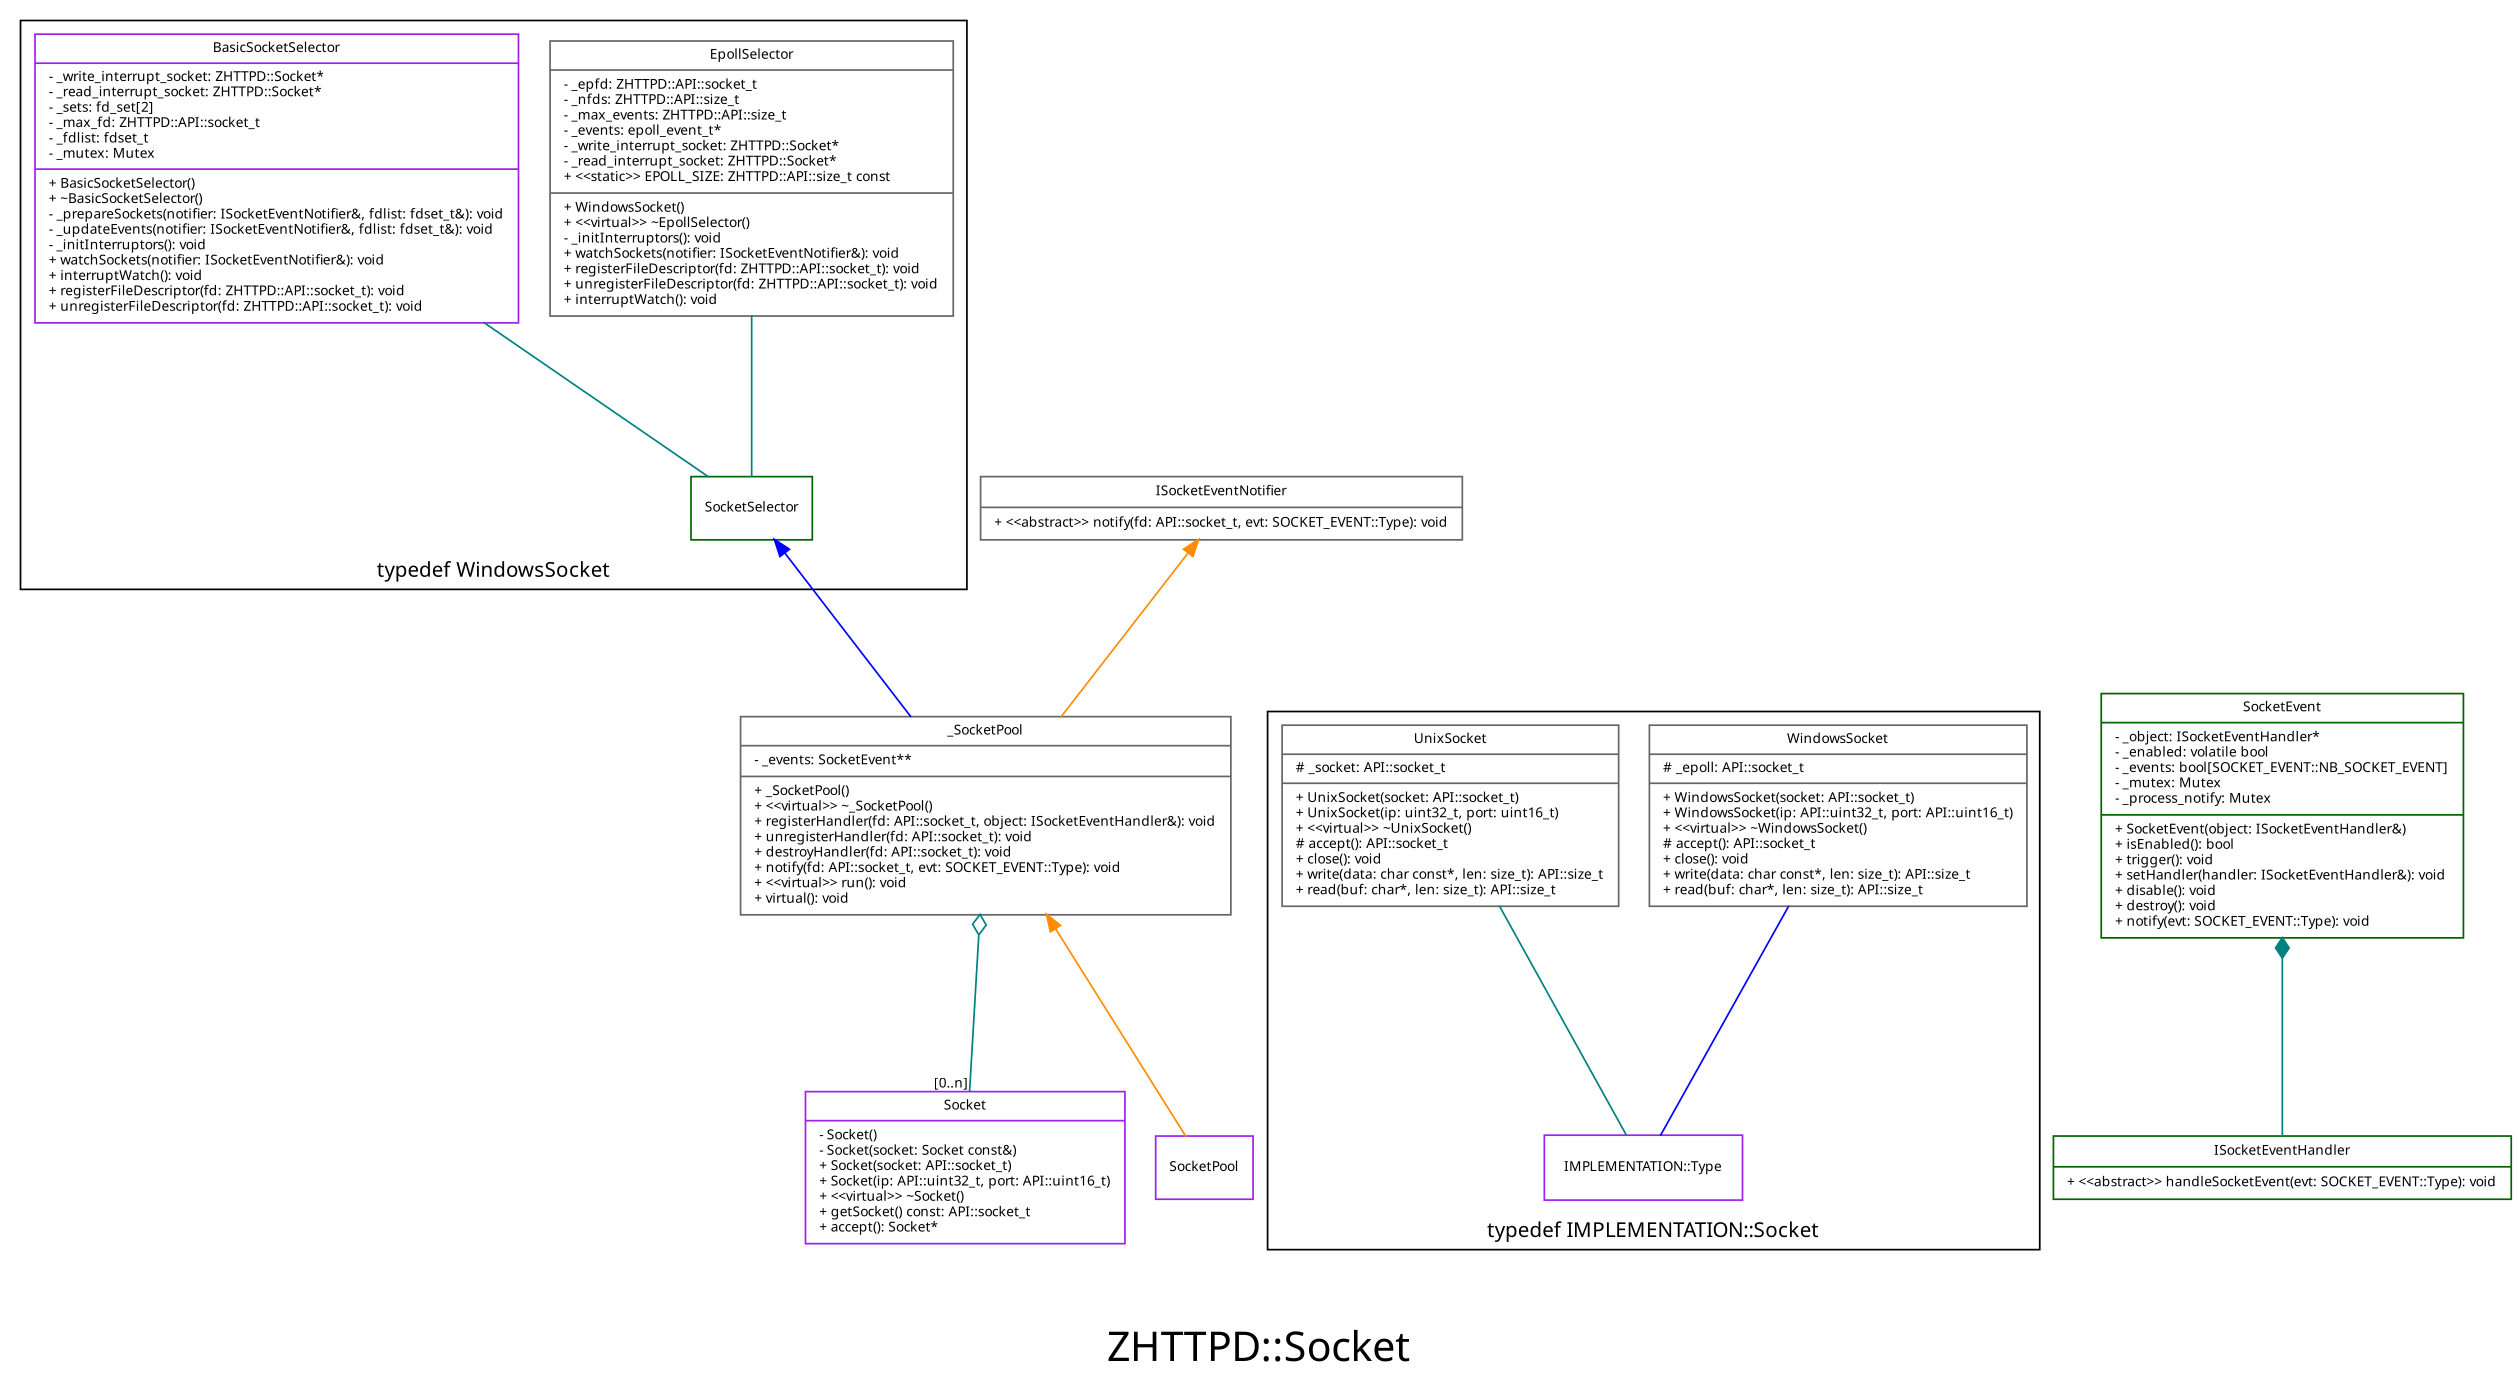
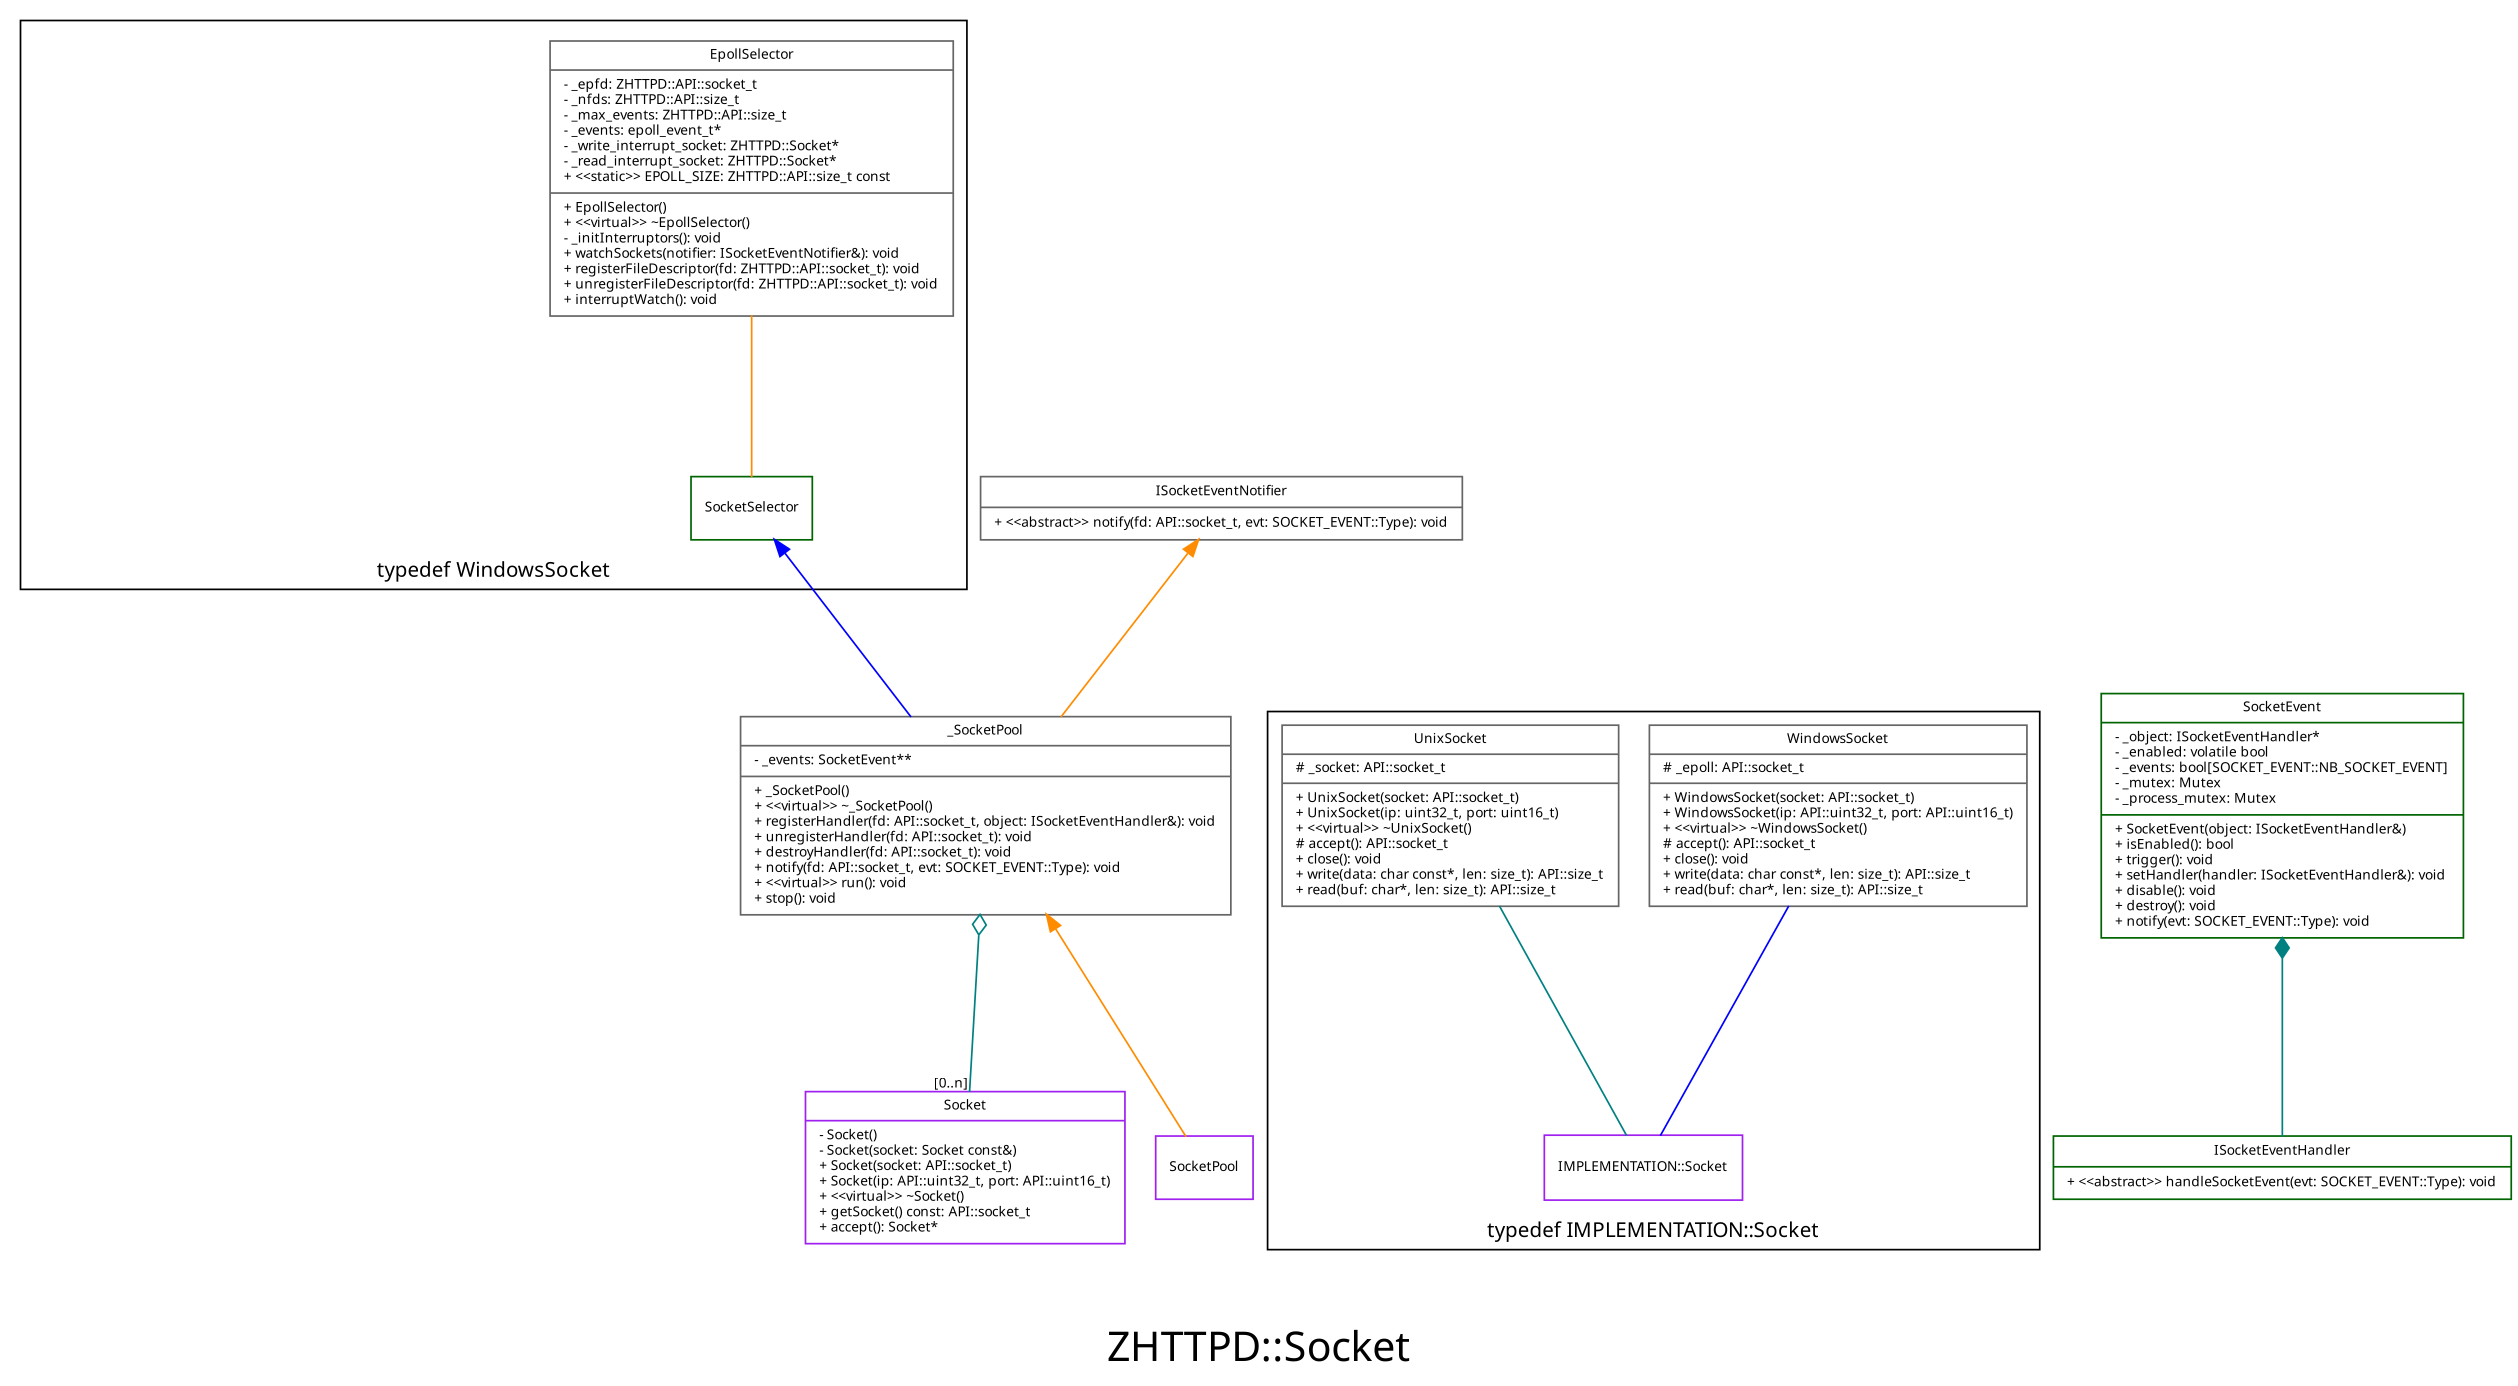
node "BasicSocketSelector": removed
node "EpollSelector": text "+ WindowsSocket()" -> "+ EpollSelector()"
edge "EpollSelector" -- "SocketSelector": color teal -> darkorange
node "SocketEvent": text "- _process_notify: Mutex" -> "- _process_mutex: Mutex"
node "_SocketPool": text "+ virtual(): void" -> "+ stop(): void"
node "IMPLEMENTATION::Type": label "IMPLEMENTATION::Type" -> "IMPLEMENTATION::Socket"
